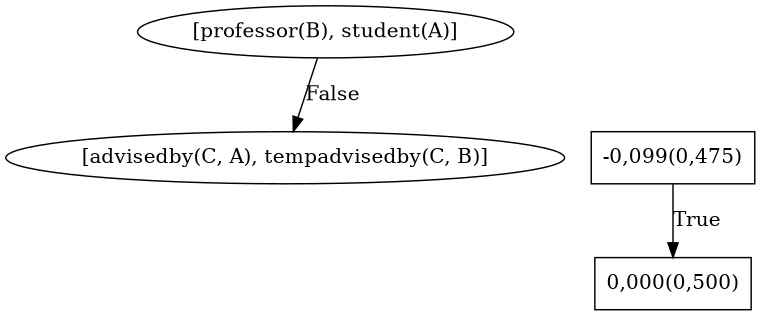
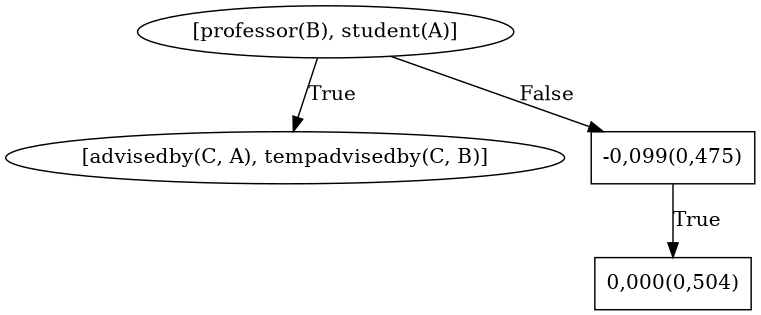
edge "[professor(B), student(A)]" -> "-0,099(0,475)": added, label "False"
edge "[professor(B), student(A)]" -> "[advisedby(C, A), tempadvisedby(C, B)]": label "False" -> "True"
node "0,000(0,500)": label "0,000(0,500)" -> "0,000(0,504)"
